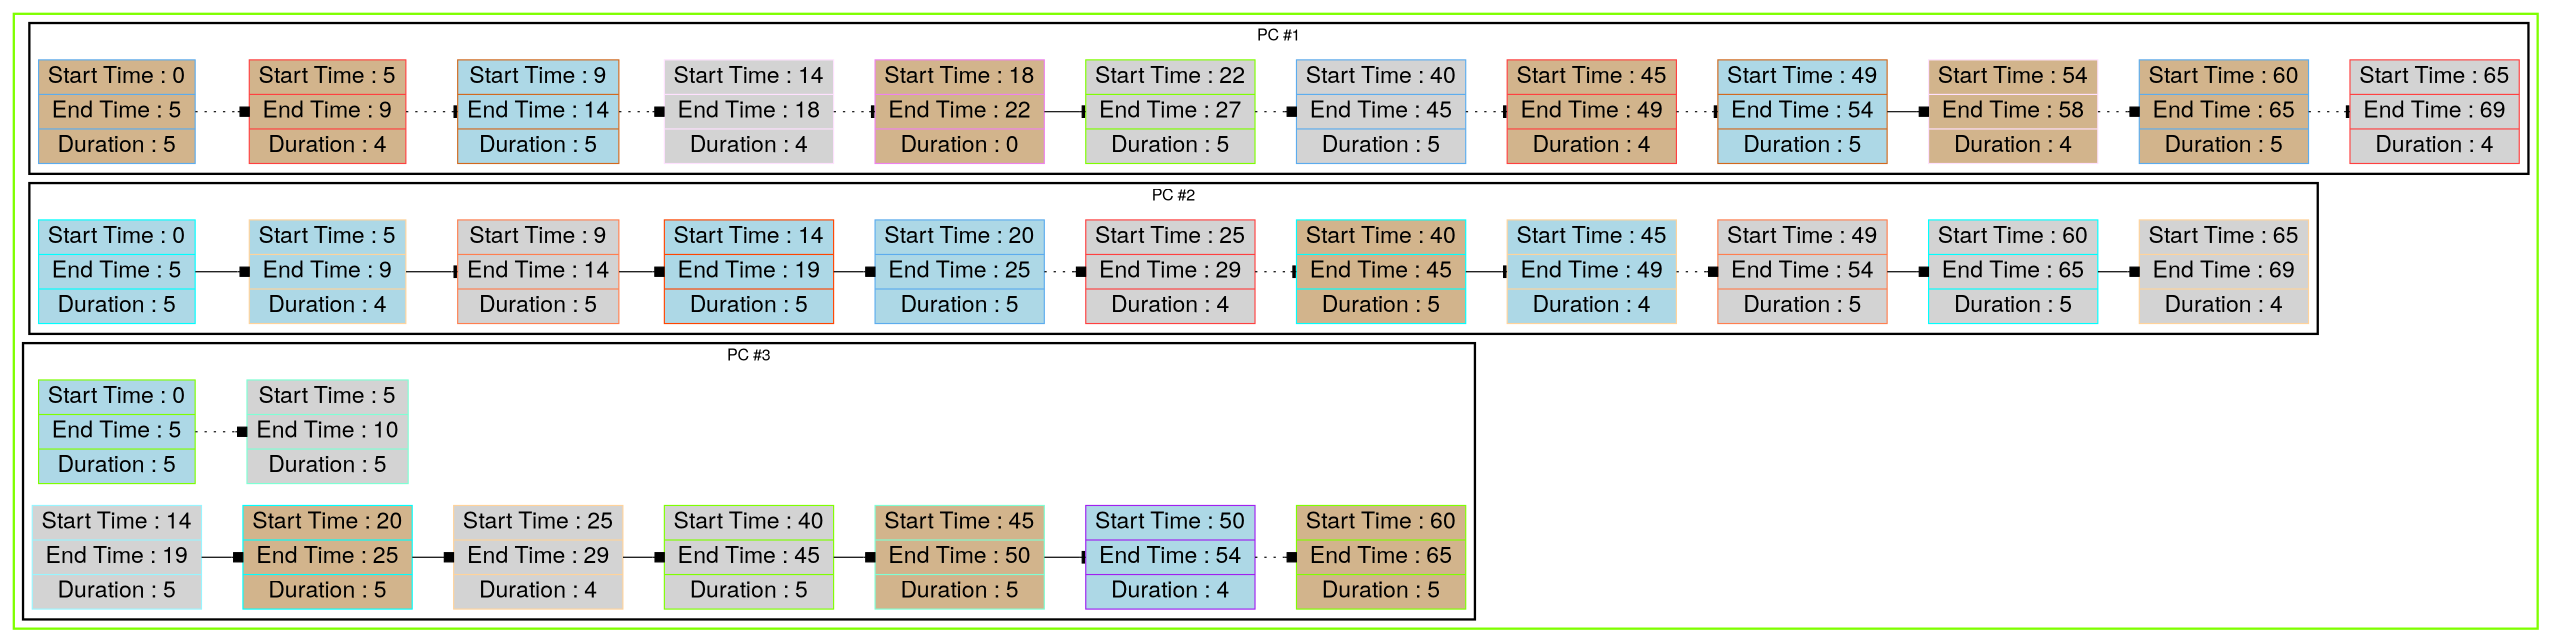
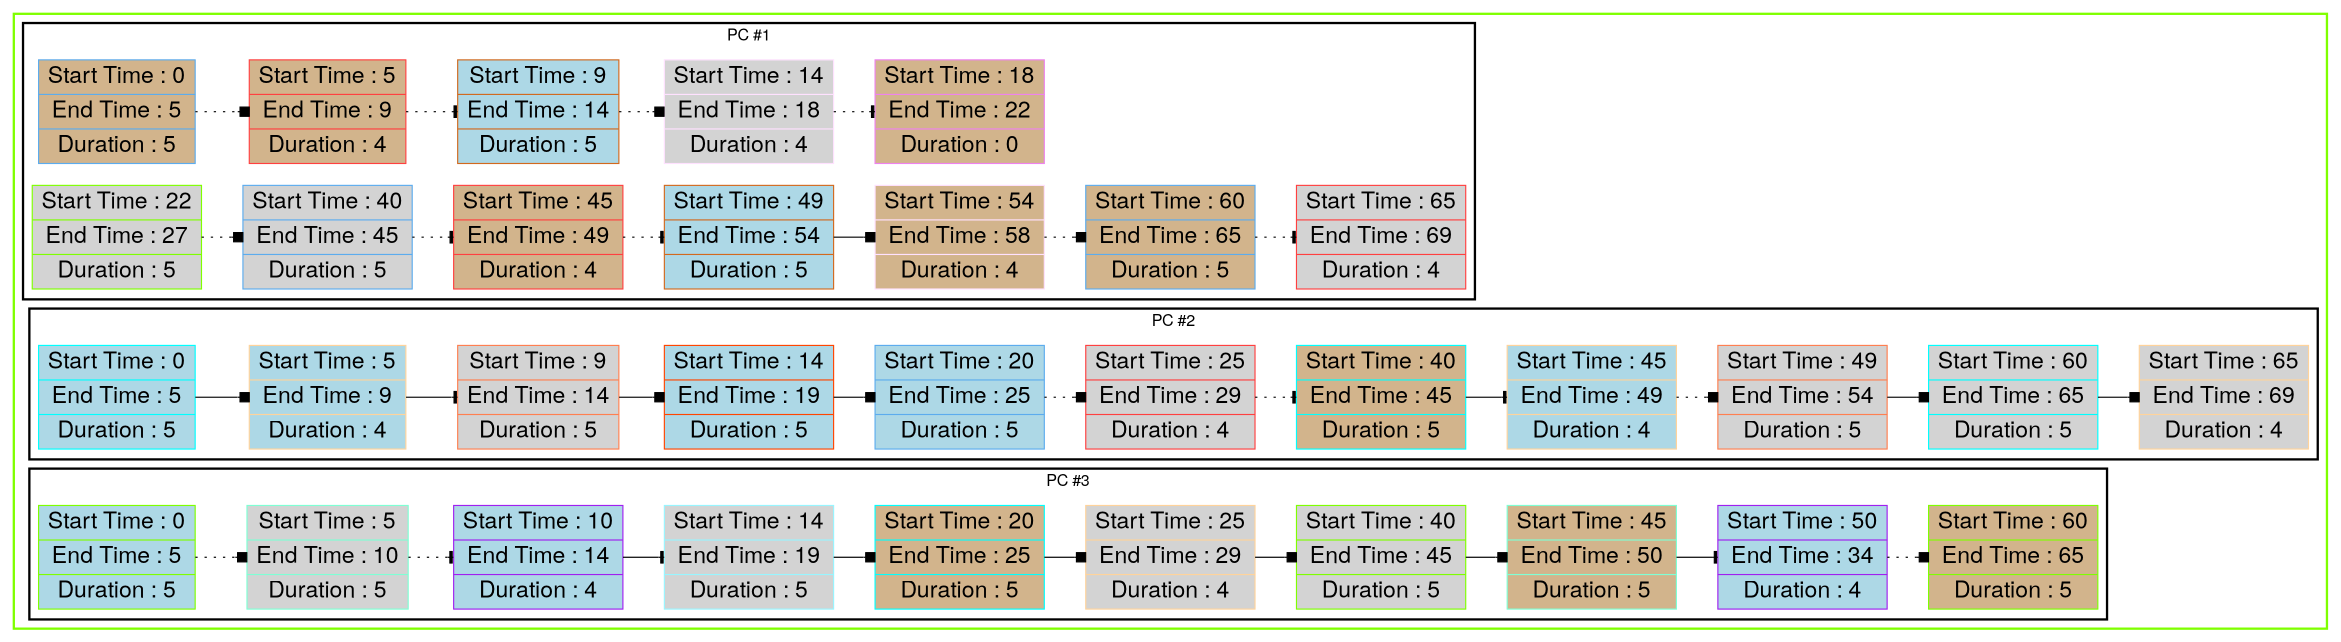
edge "Start Time : 18" -> "Start Time : 22": removed
node "Start Time : 50": text "End Time : 54" -> "End Time : 34"
node "Start Time : 10": added
